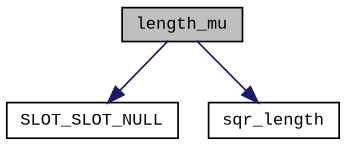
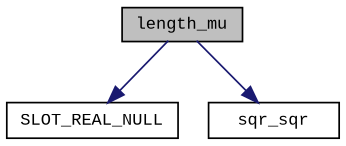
node "SLOT_SLOT_NULL": label "SLOT_SLOT_NULL" -> "SLOT_REAL_NULL"
node "sqr_length": label "sqr_length" -> "sqr_sqr"
